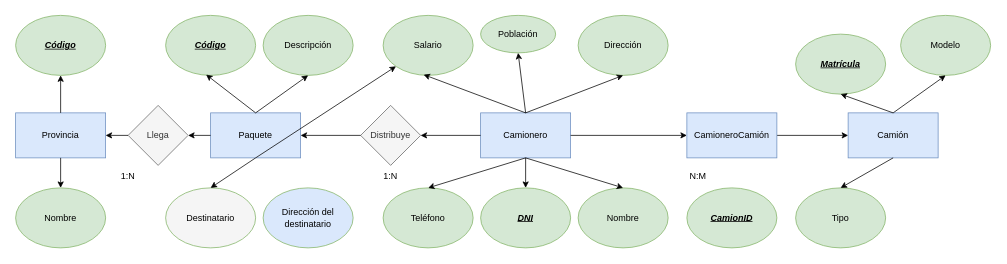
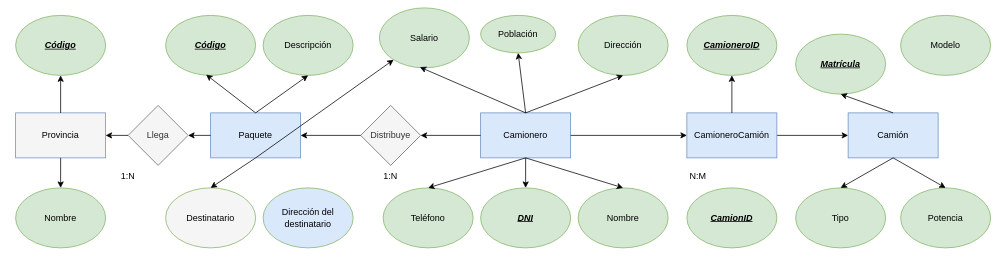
node "Salario": moved (428, 45) -> (424, 38)
node "CamioneroID": added
edge "CamioneroCamión" -> "CamioneroID": added
edge "Camión" -> "Modelo": removed
node "Provincia": fillcolor #dae8fc -> #f5f5f5
edge "Camión" -> "Potencia": added
node "Potencia": added
